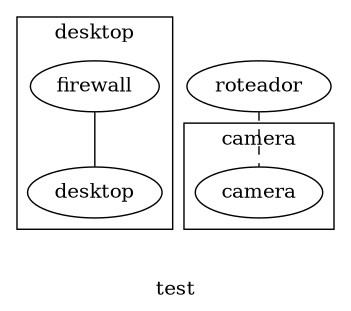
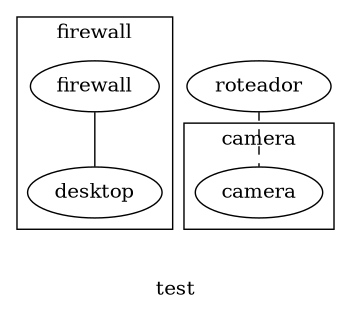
cluster "desktop": label "desktop" -> "firewall"
